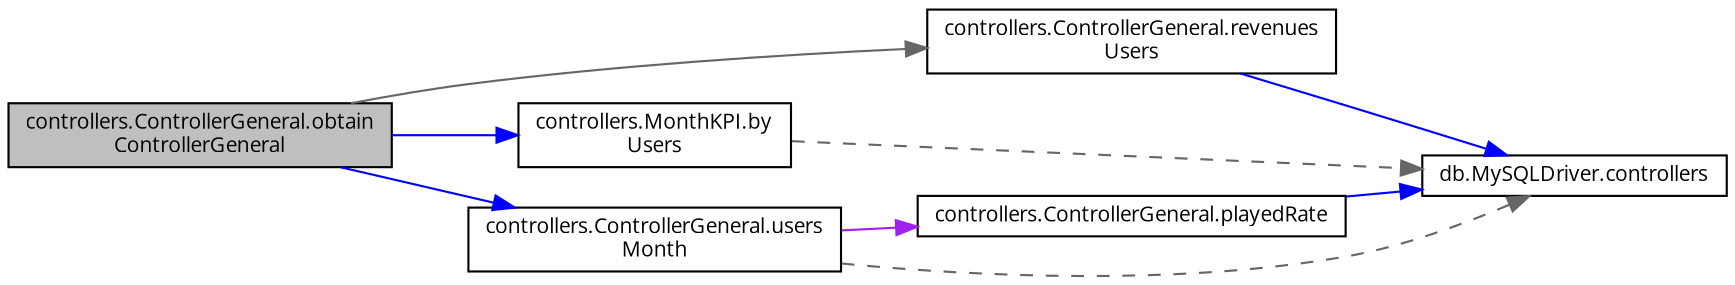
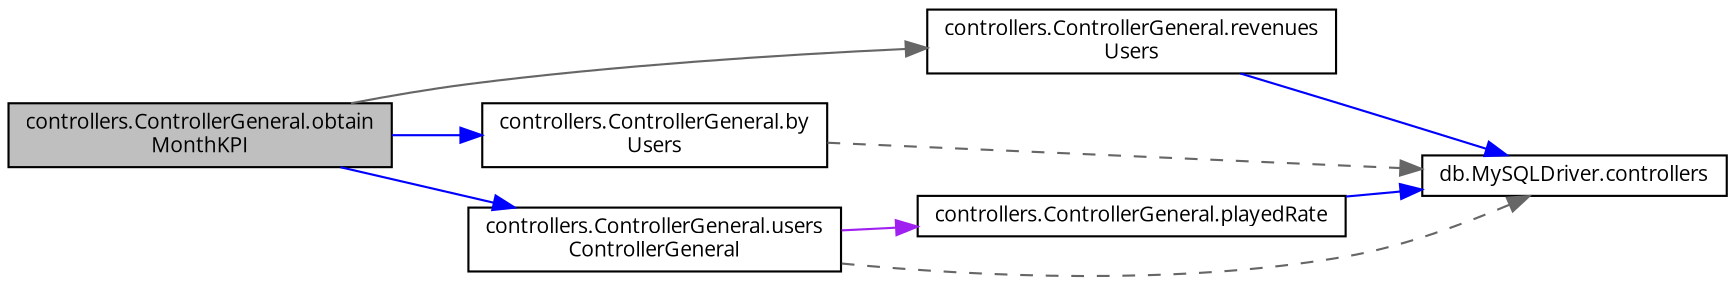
node "controllers.ControllerGeneral.obtain ControllerGeneral": label "controllers.ControllerGeneral.obtain ControllerGeneral" -> "controllers.ControllerGeneral.obtain MonthKPI"
node "controllers.MonthKPI.by Users": label "controllers.MonthKPI.by Users" -> "controllers.ControllerGeneral.by Users"
node "controllers.ControllerGeneral.users Month": label "controllers.ControllerGeneral.users Month" -> "controllers.ControllerGeneral.users ControllerGeneral"
